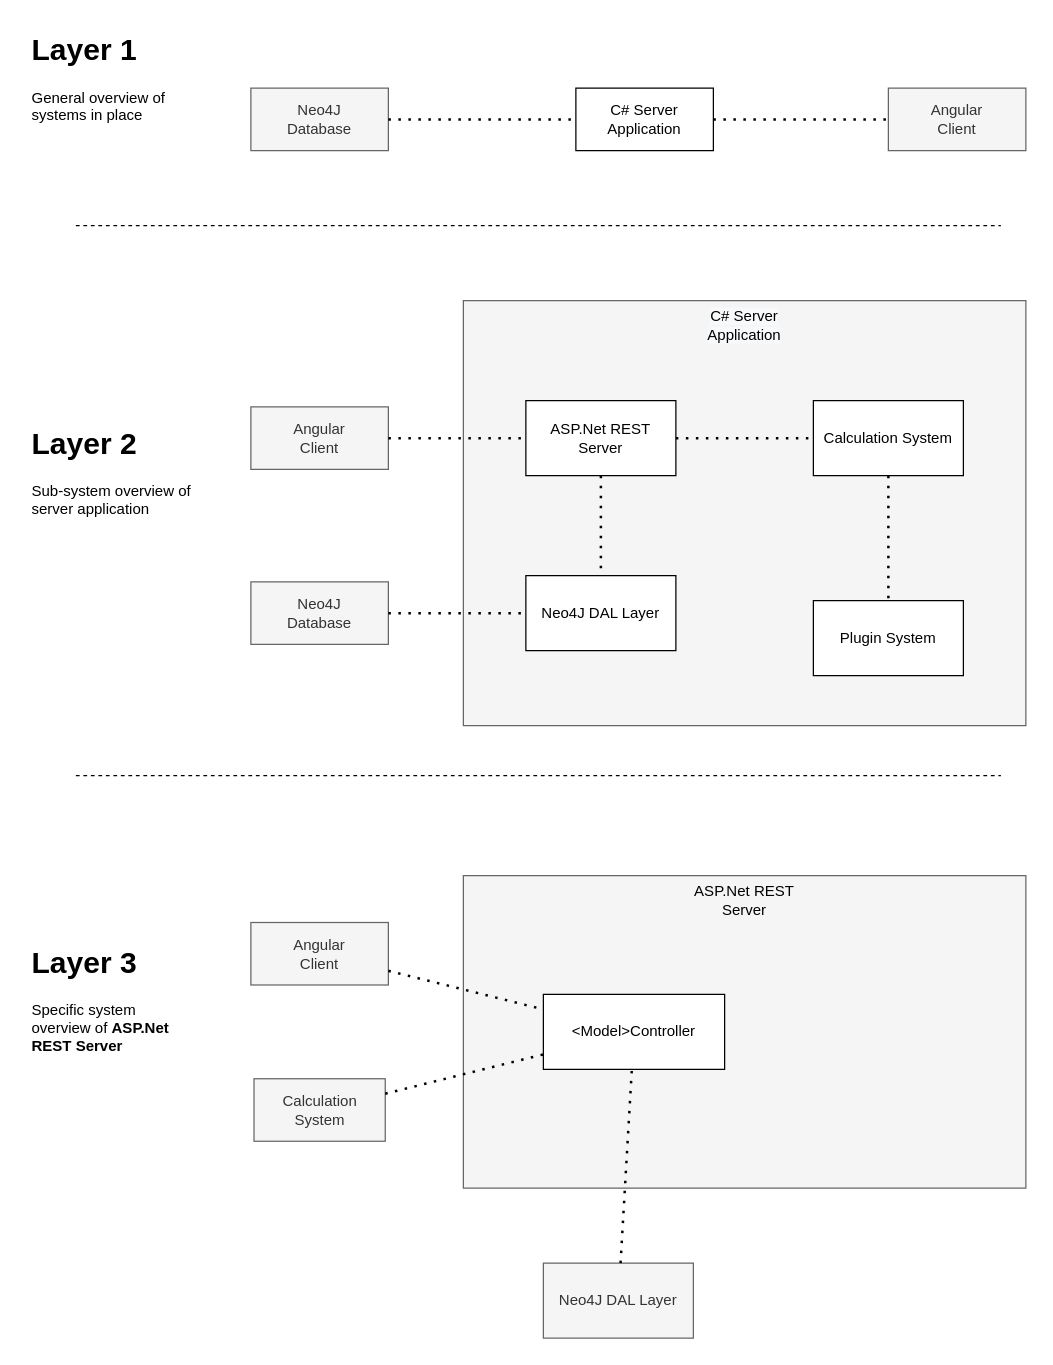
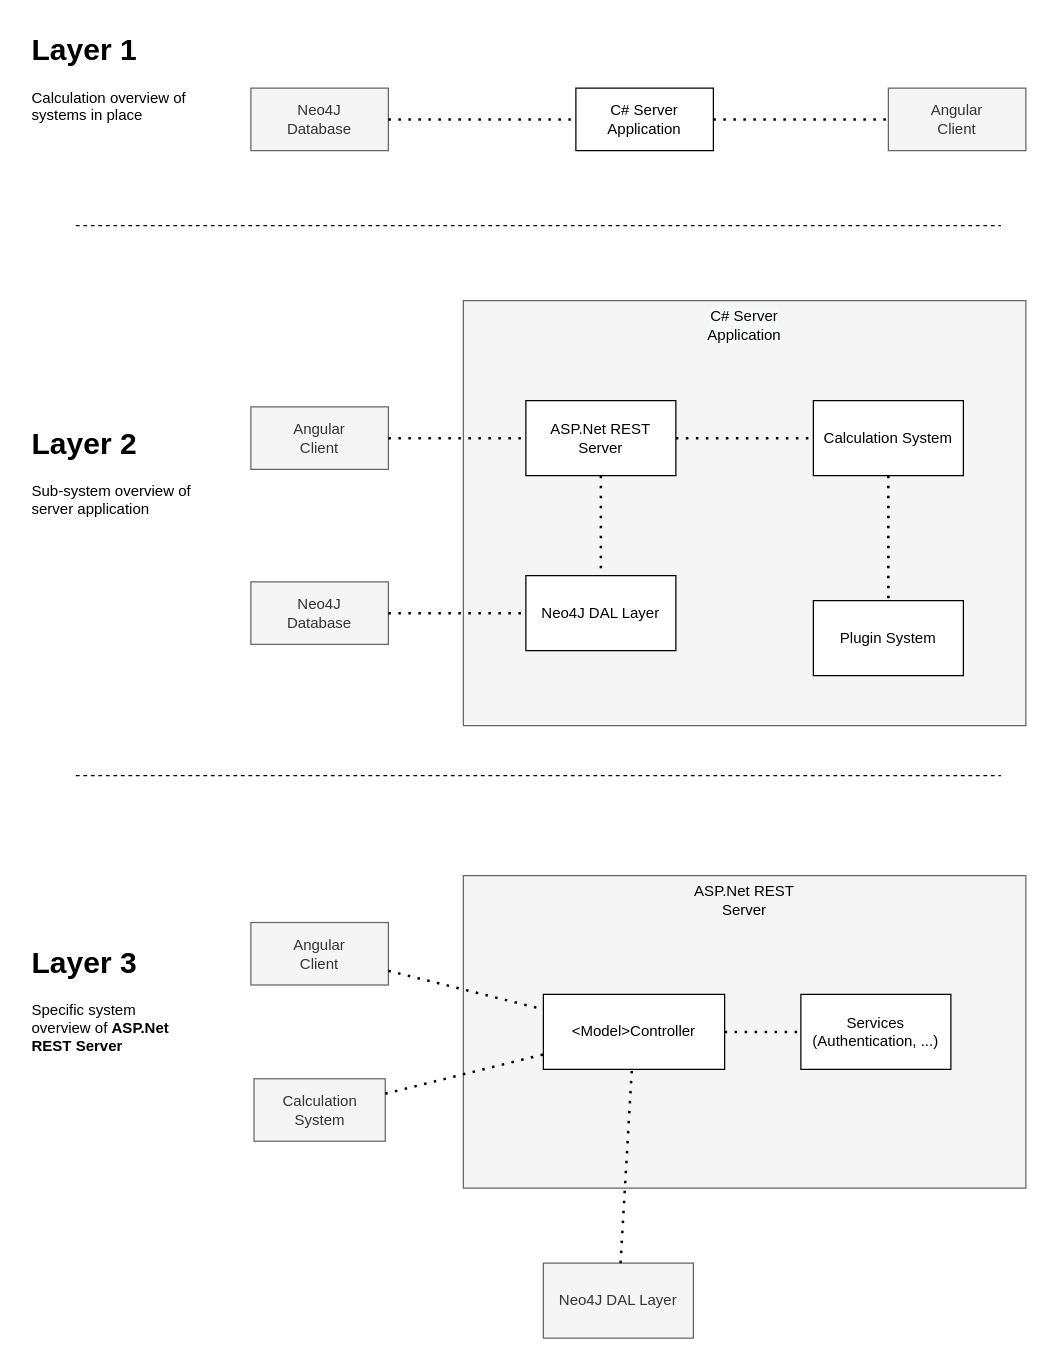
node "Layer 1General overview of systems in place": label "Layer 1General overview of systems in place" -> "Layer 1Calculation overview of systems in place"
edge "<Model>Controller" -- "Services (Authentication, ...)": added
node "Services (Authentication, ...)": added
